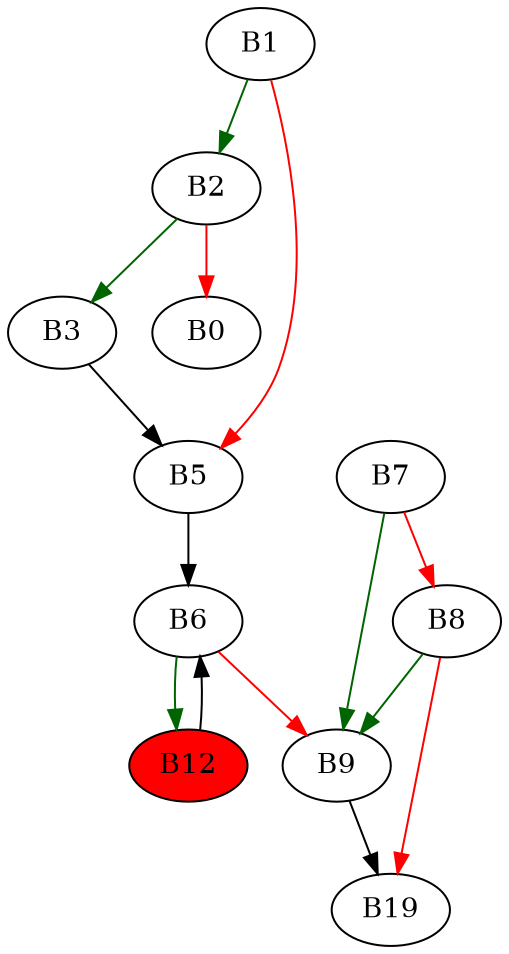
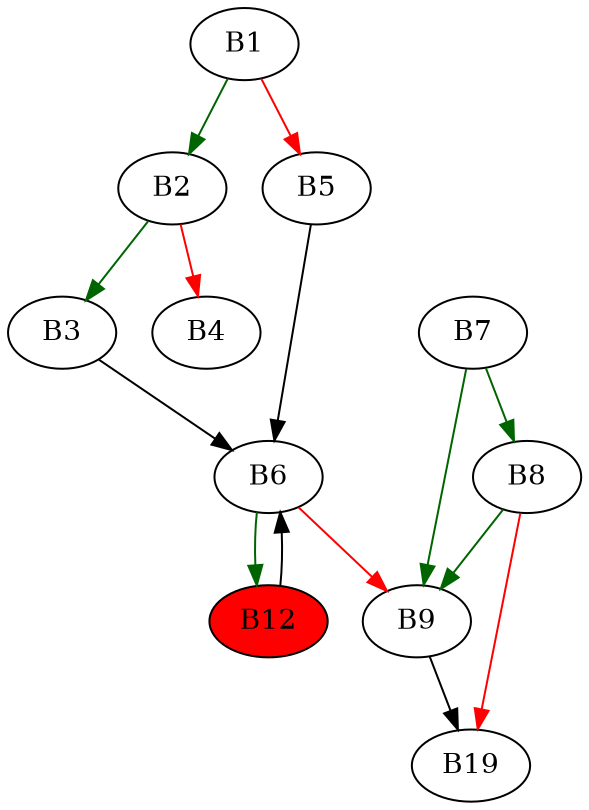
node "B0": label "B0" -> "B4"
edge "B3" -> "B5": now "B3" -> "B6"
edge "B7" -> "B8": color red -> darkgreen
